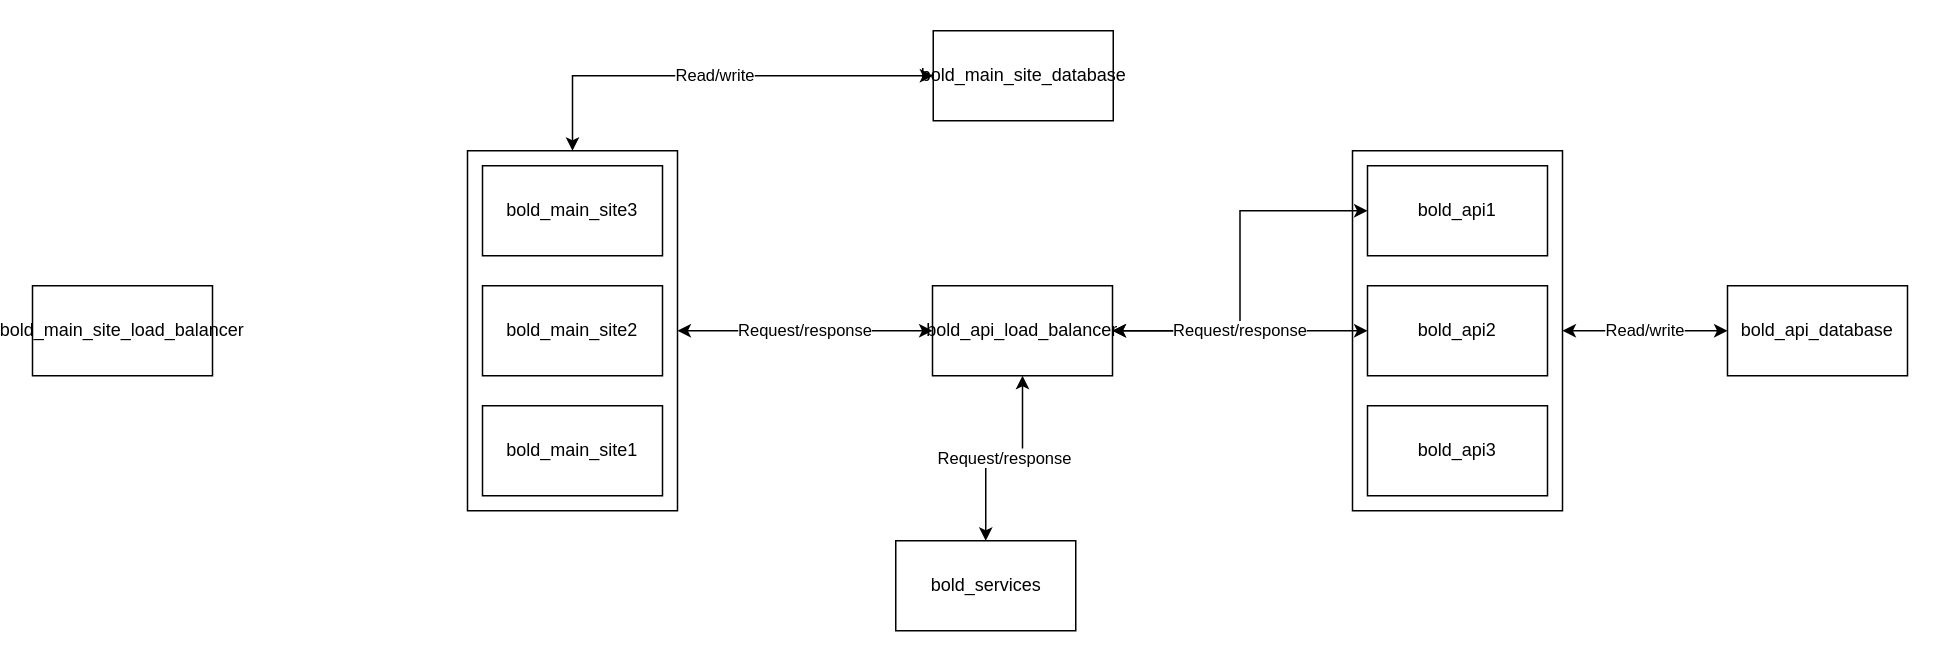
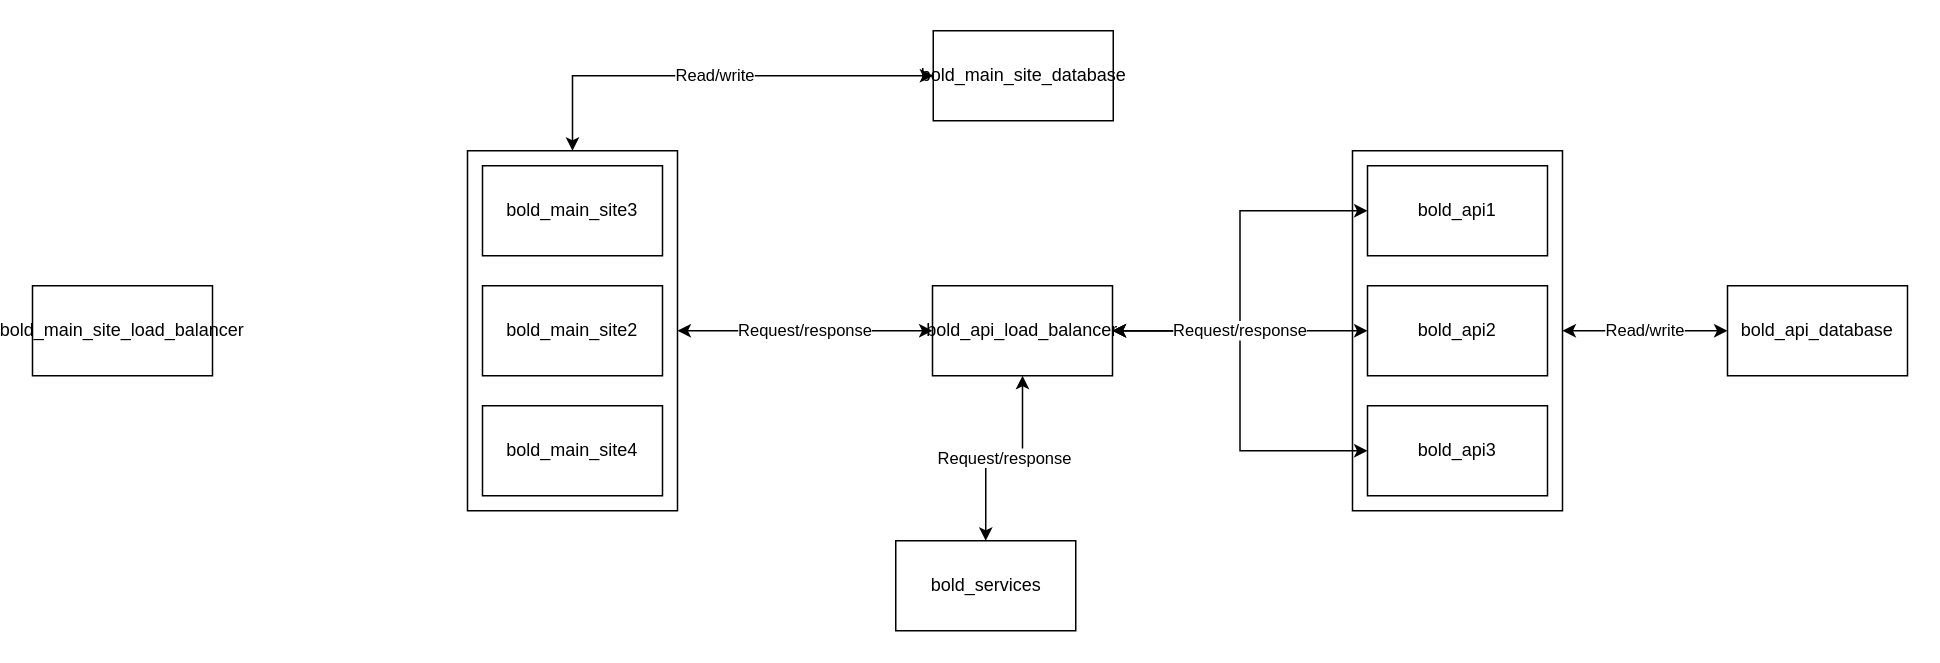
node "bold_main_site1": label "bold_main_site1" -> "bold_main_site4"
edge "bold_api_load_balancer" -- "bold_api3": added
